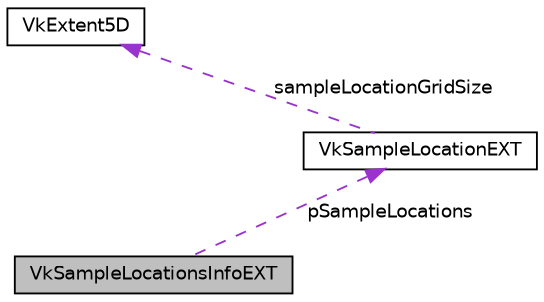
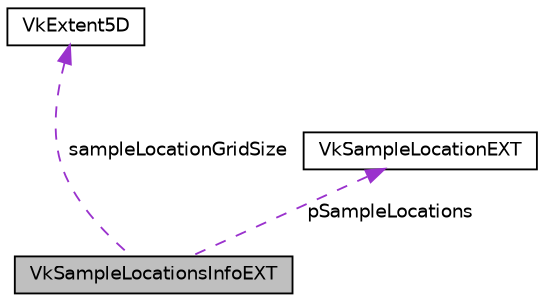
edge "VkSampleLocationEXT" -> "VkExtent5D": now "VkSampleLocationsInfoEXT" -> "VkExtent5D"
